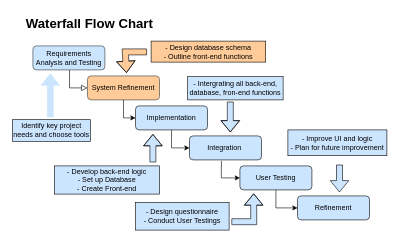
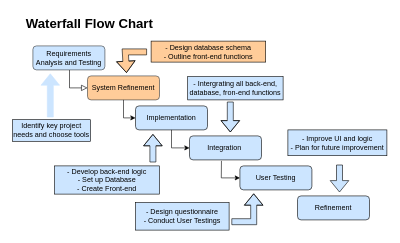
edge "User Testing" -> "Refinement": removed
